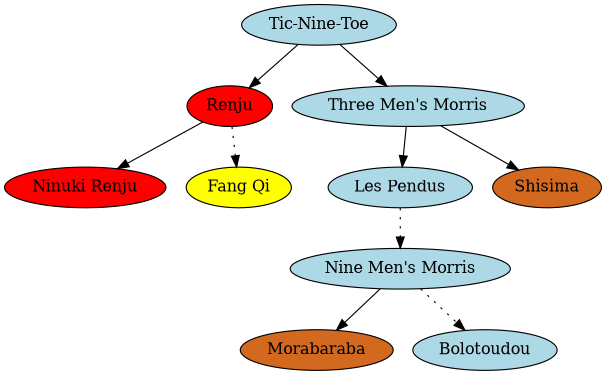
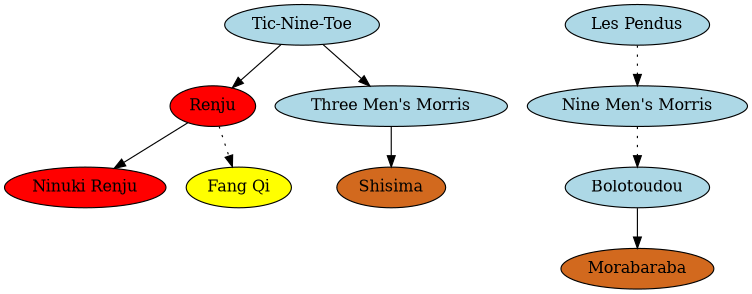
edge "Three Men's Morris" -> "Les Pendus": removed
edge "Nine Men's Morris" -> "Morabaraba": now "Bolotoudou" -> "Morabaraba"
